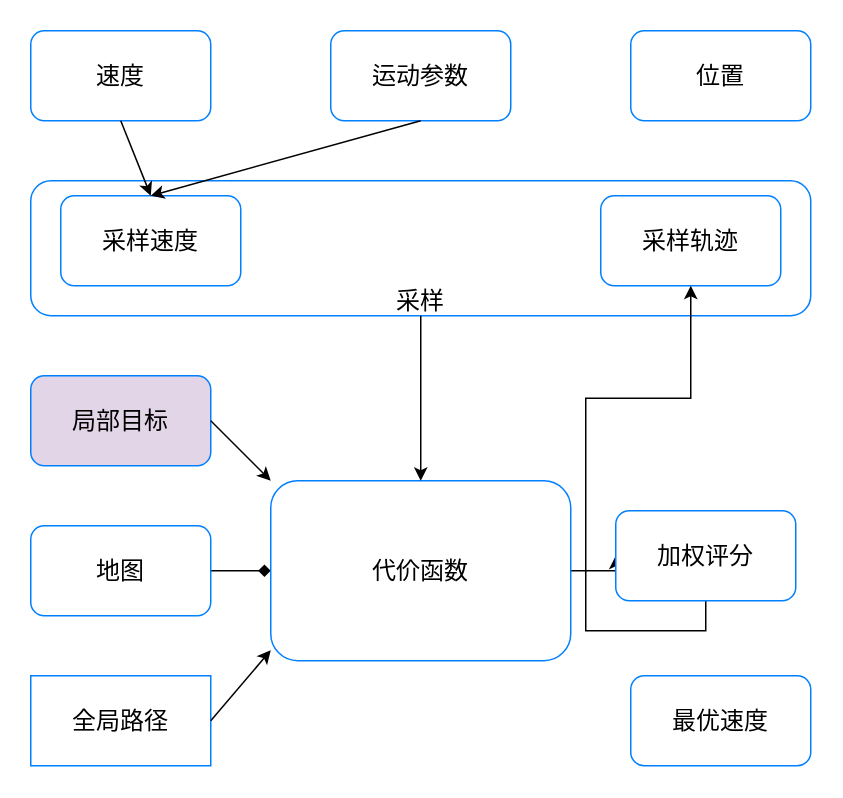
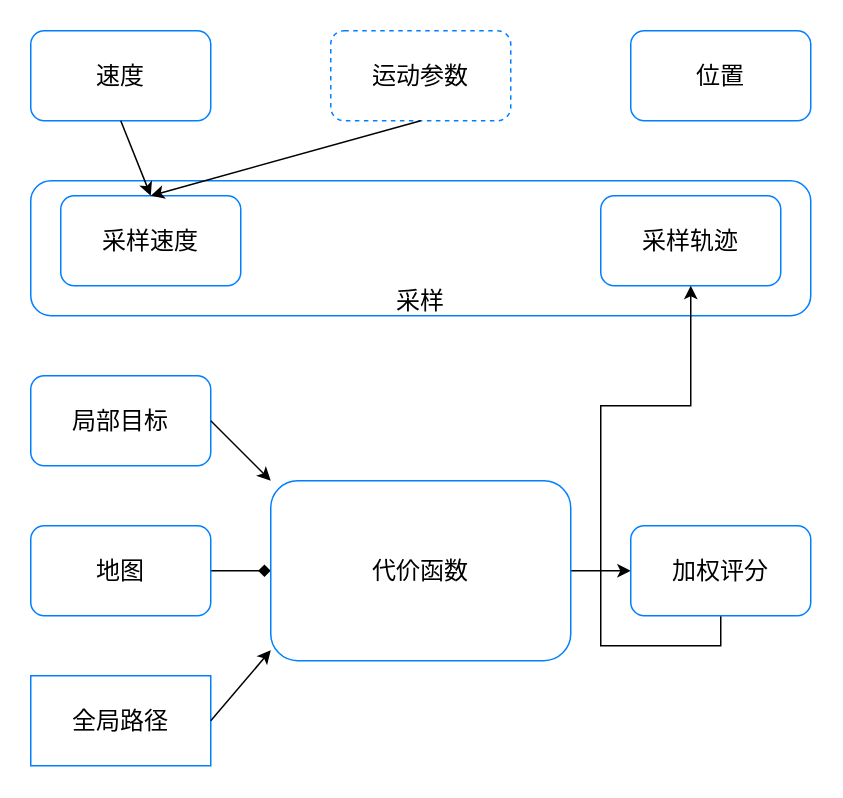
node "运动参数": style solid -> dashed
edge "采样" -> "代价函数": removed
node "局部目标": fillcolor #e1d5e7 -> #ffffff
node "加权评分": moved (706, 556) -> (721, 571)
node "最优速度": removed
